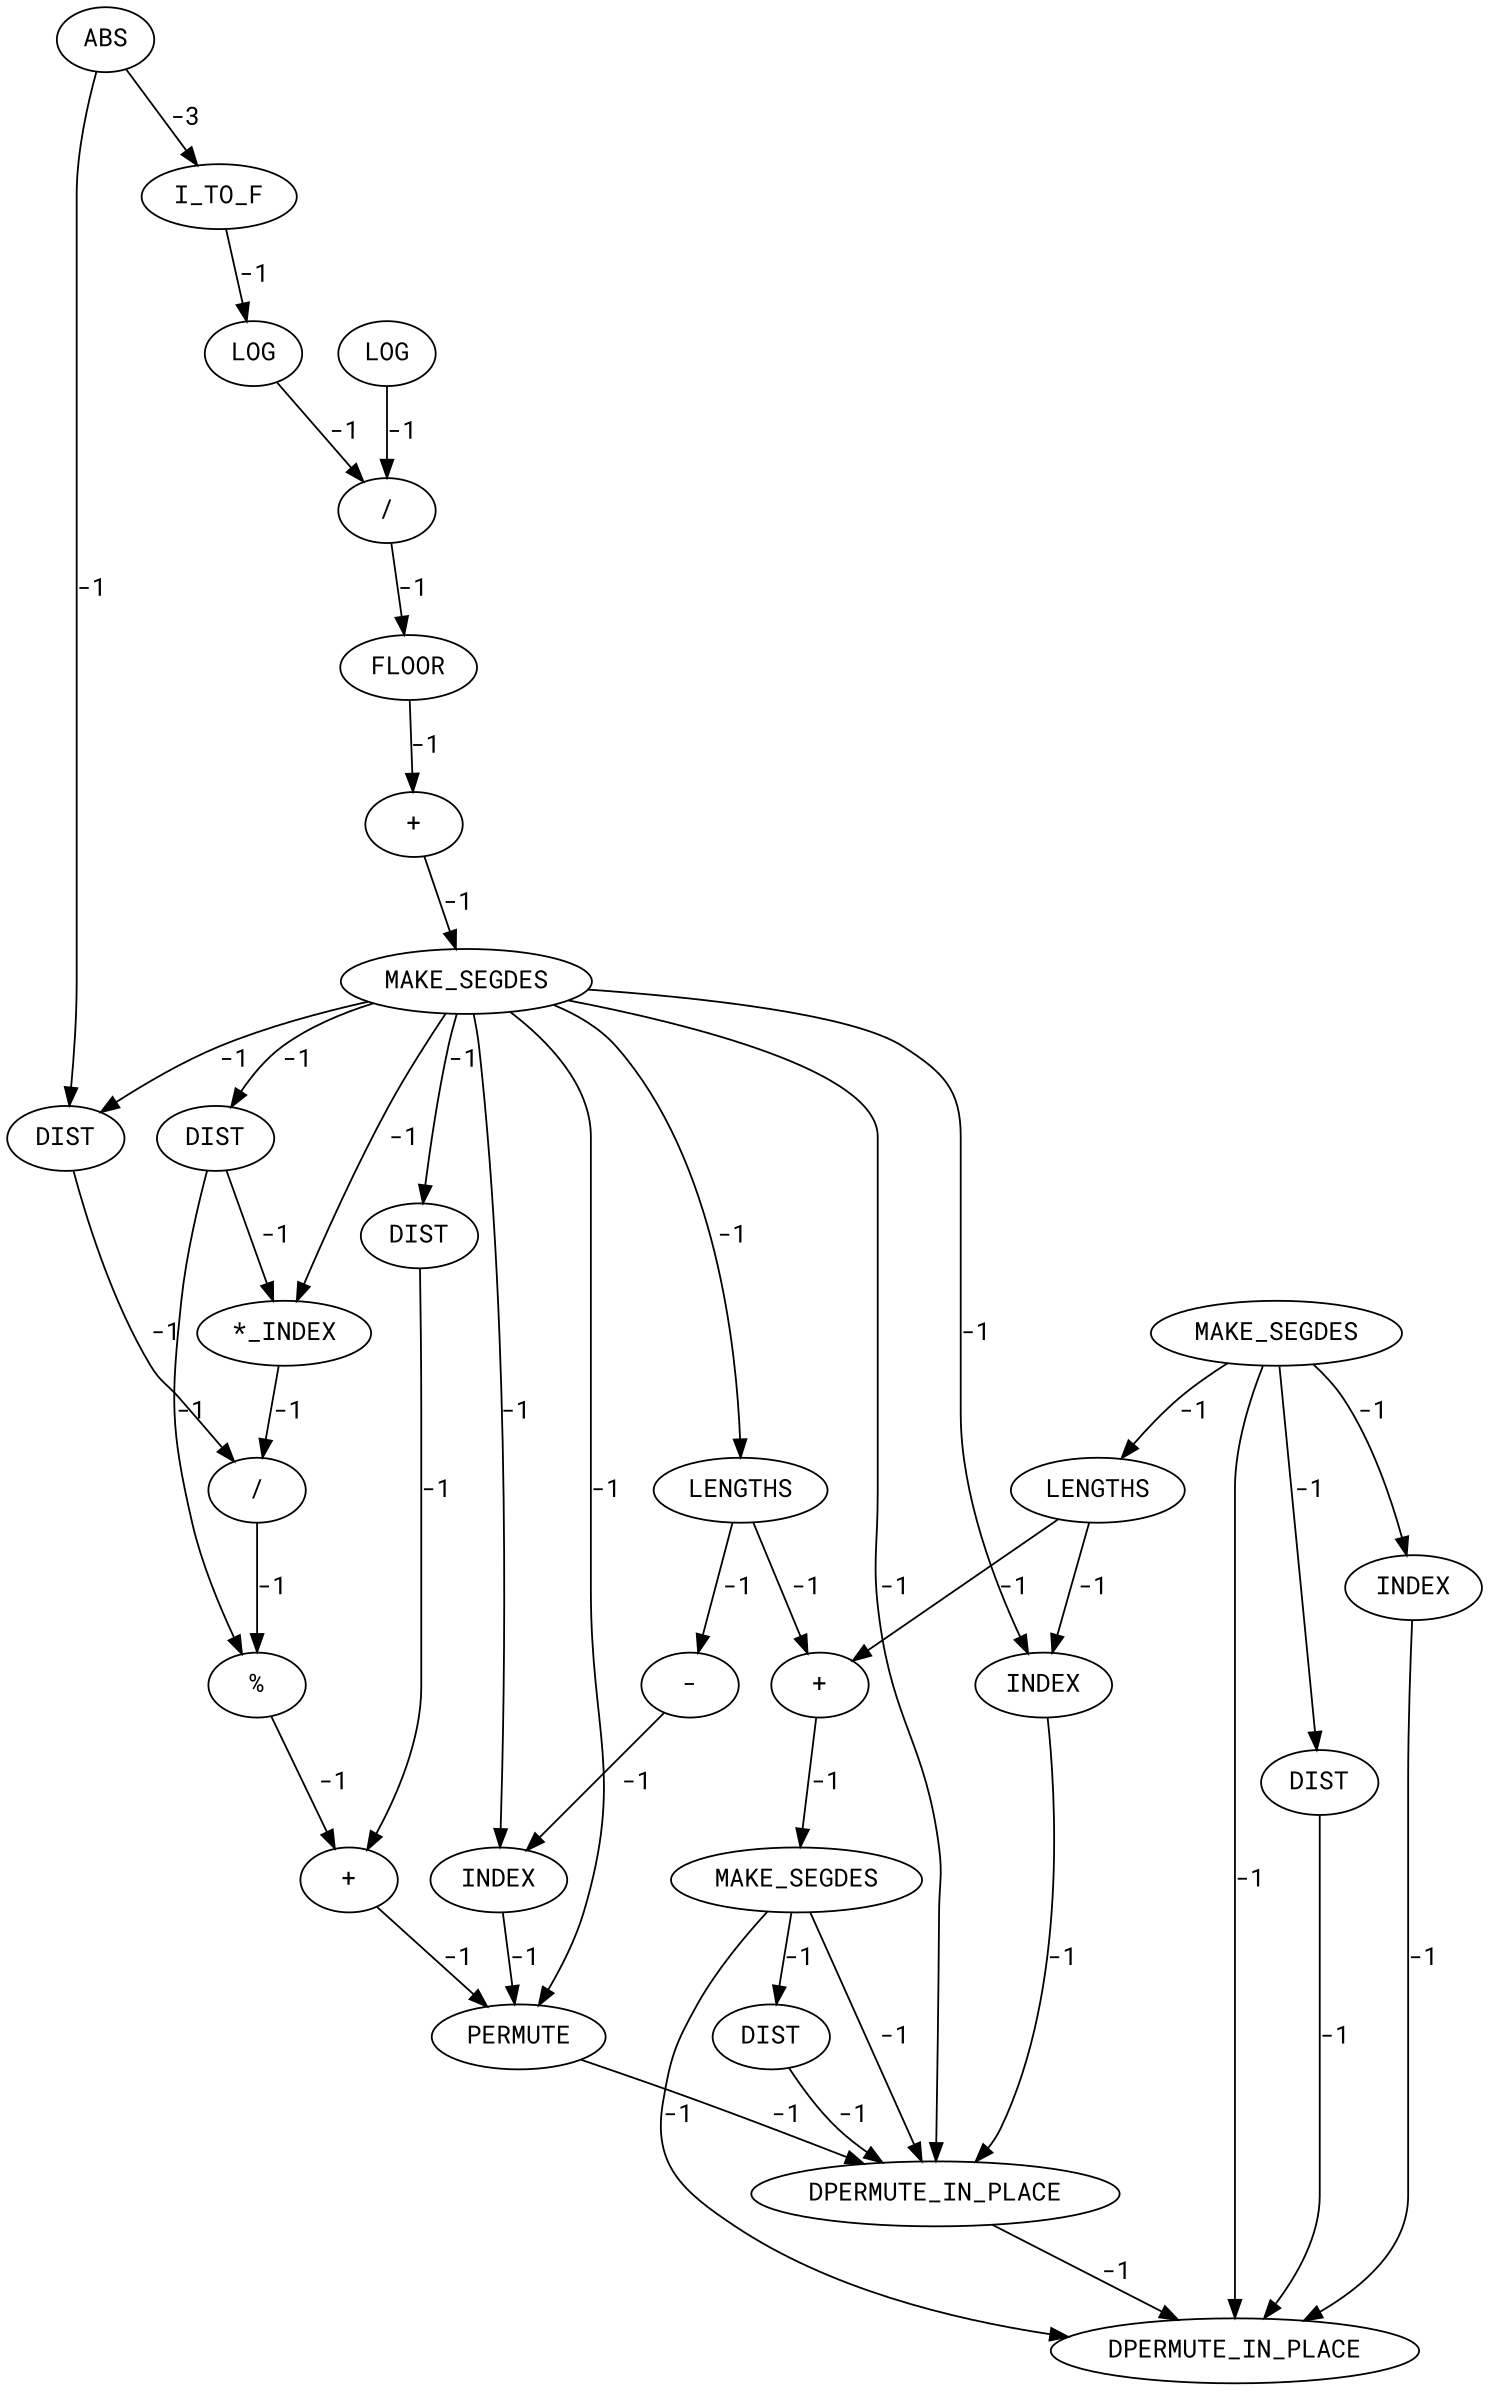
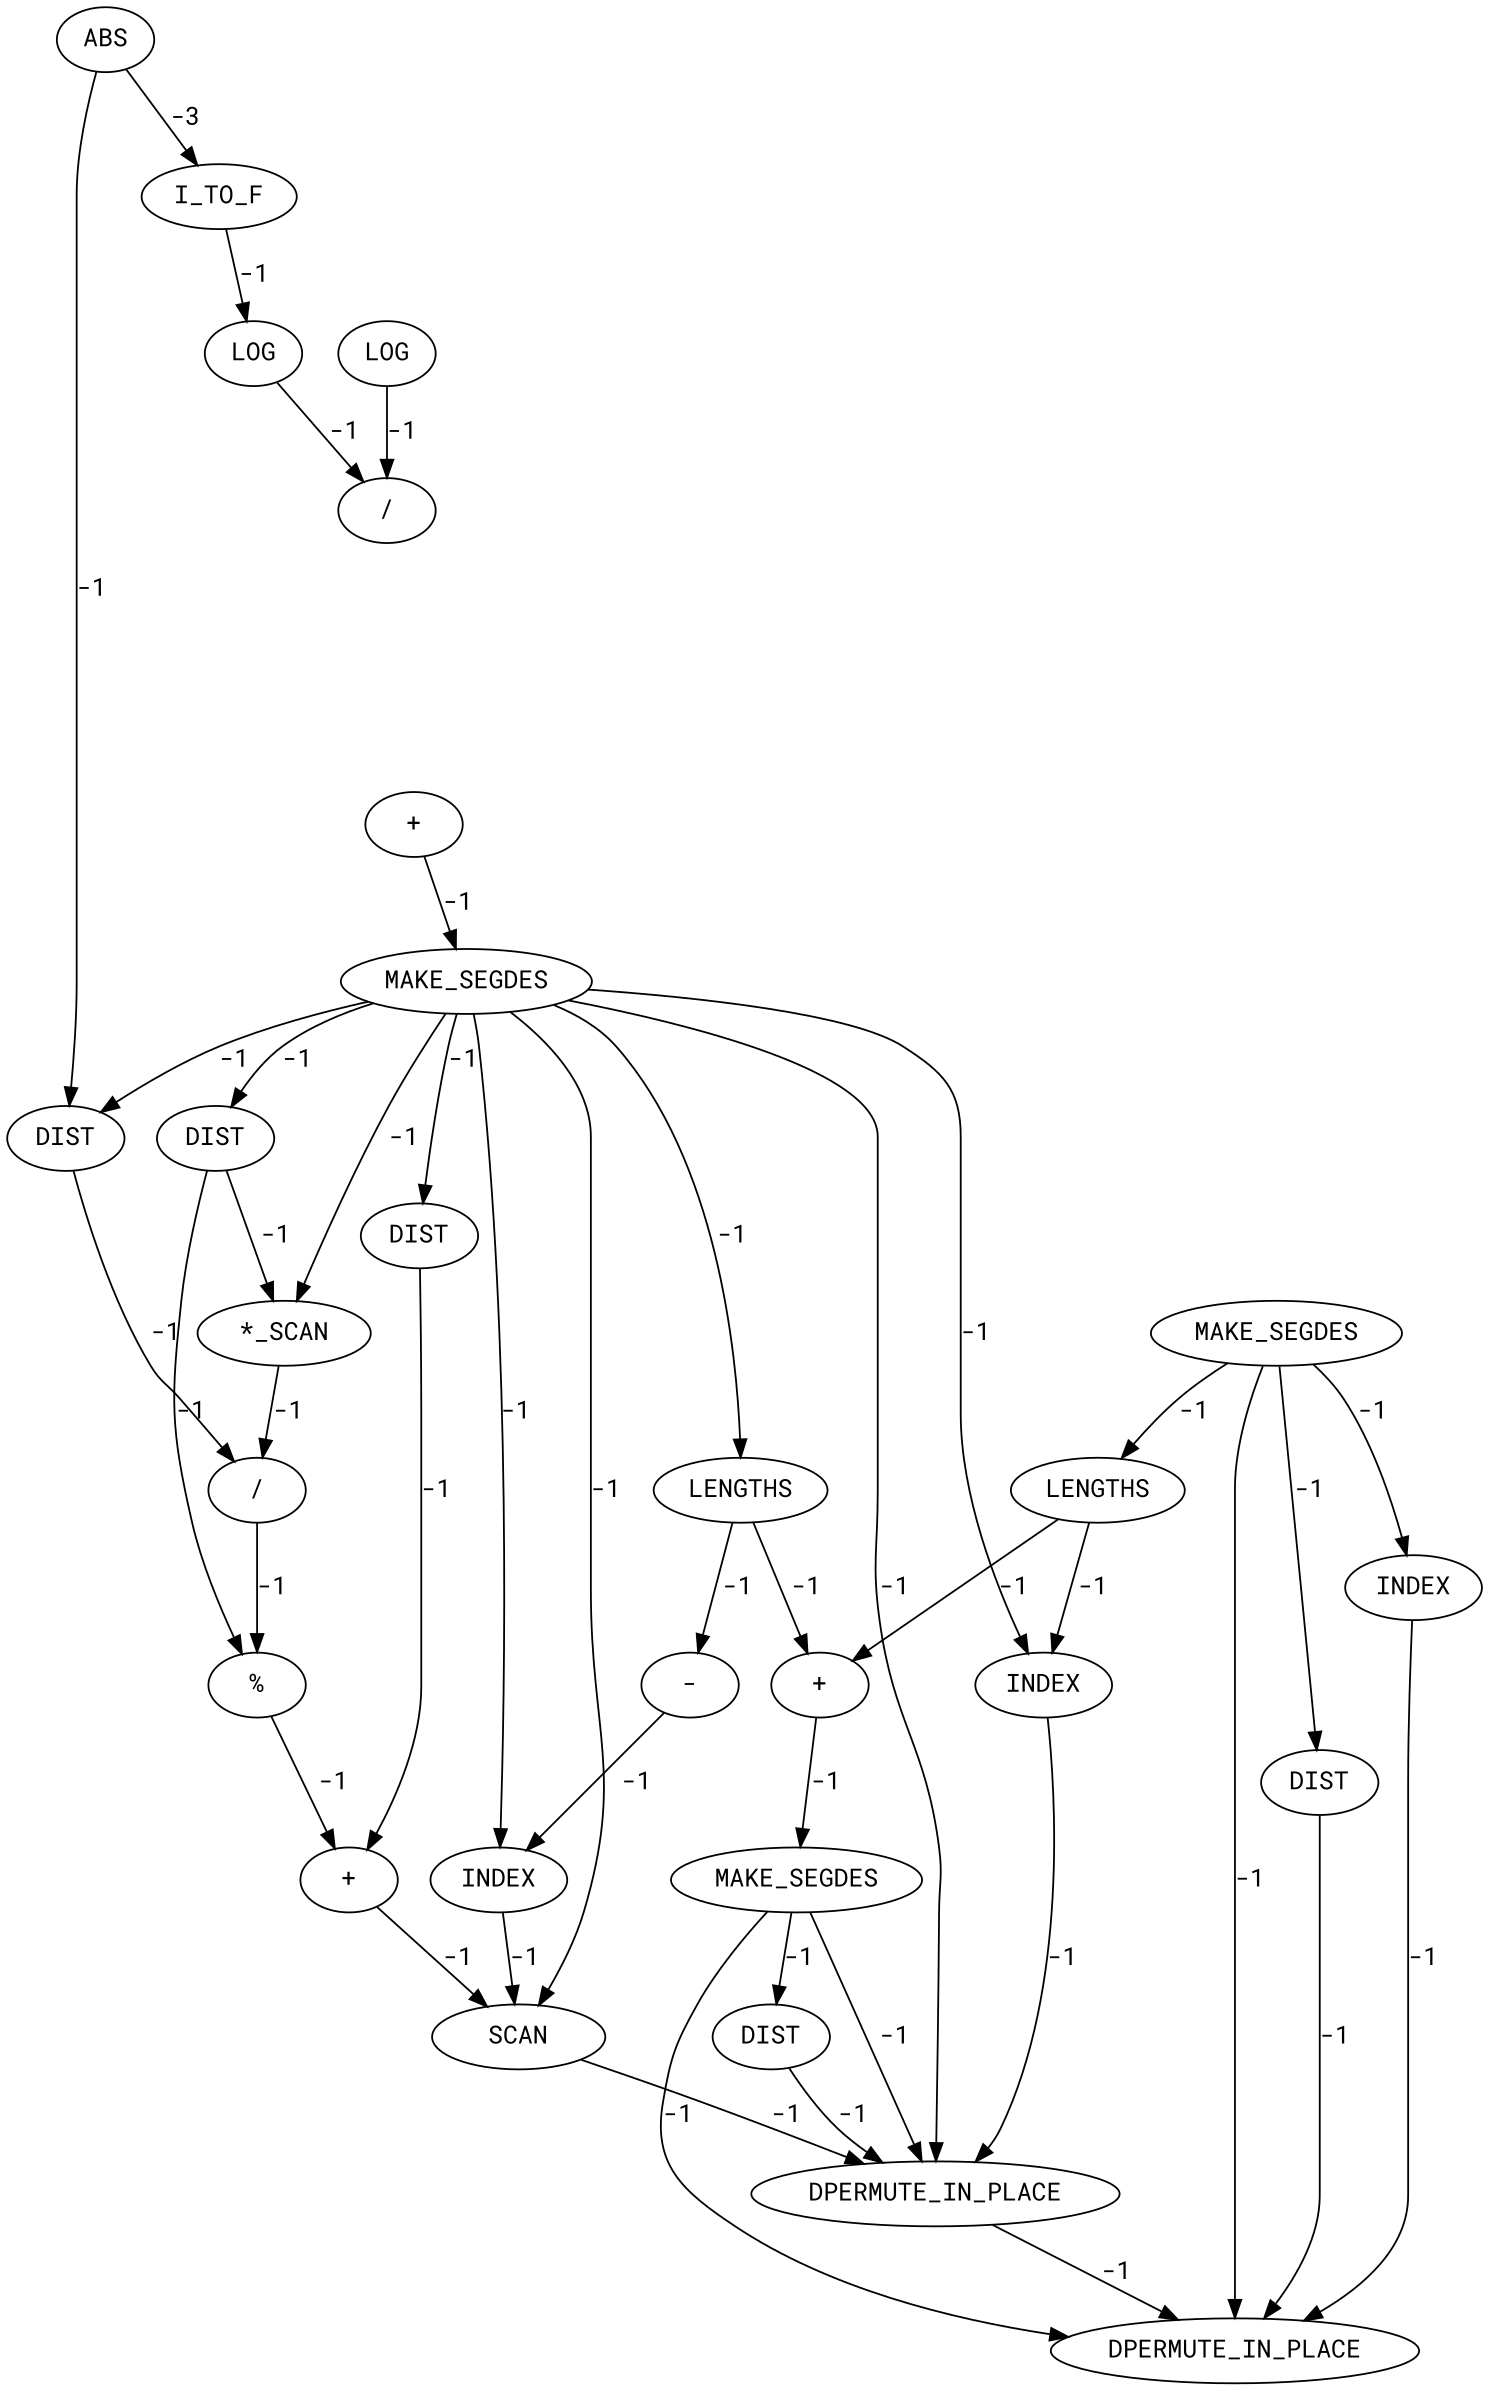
node "FLOOR": removed
node "*_INDEX": label "*_INDEX" -> "*_SCAN"
node "PERMUTE": label "PERMUTE" -> "SCAN"
